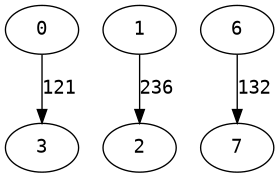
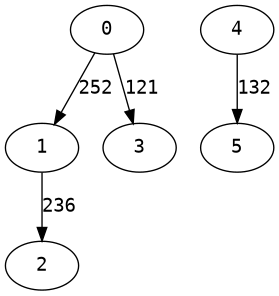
node "6": label "6" -> "4"
edge "0" -> "1": added, label "252"
node "7": label "7" -> "5"
